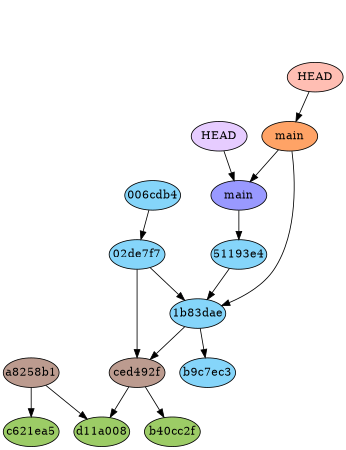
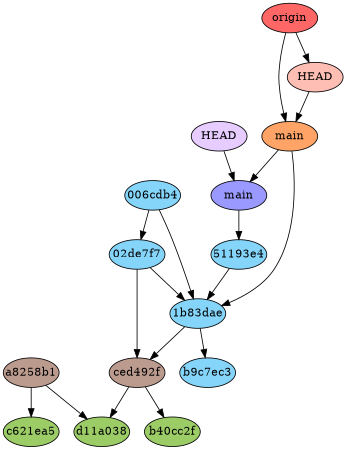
node "origin": added
edge "006cdb4" -> "1b83dae": added
node "d11a008": label "d11a008" -> "d11a038"
